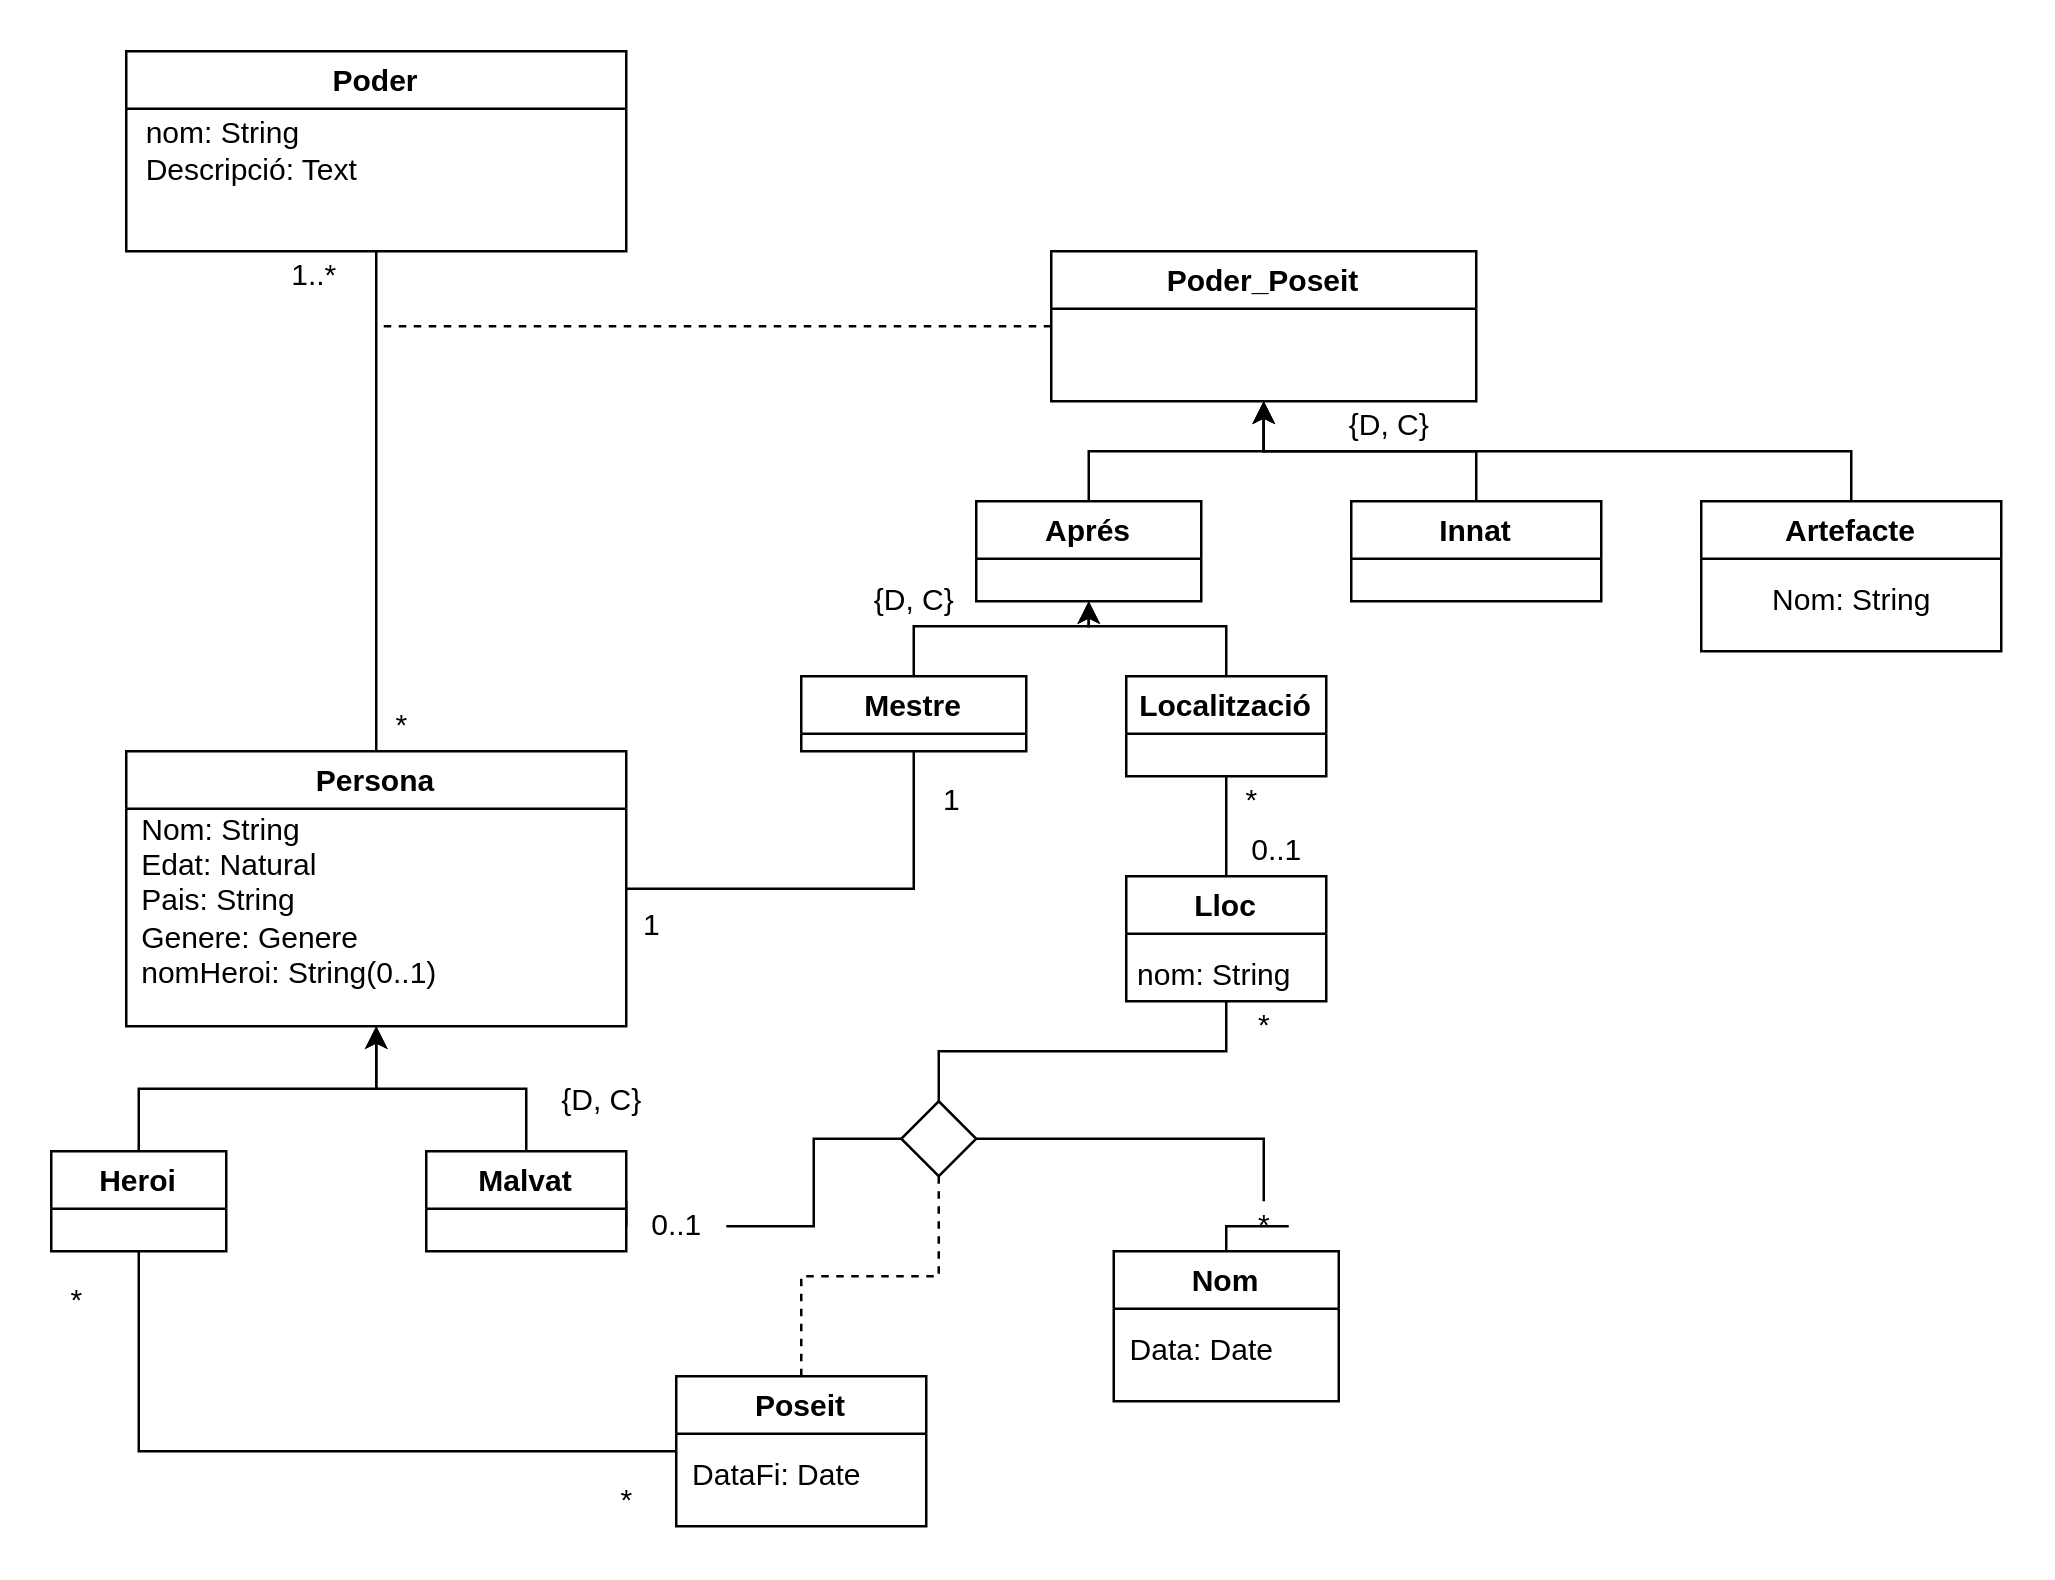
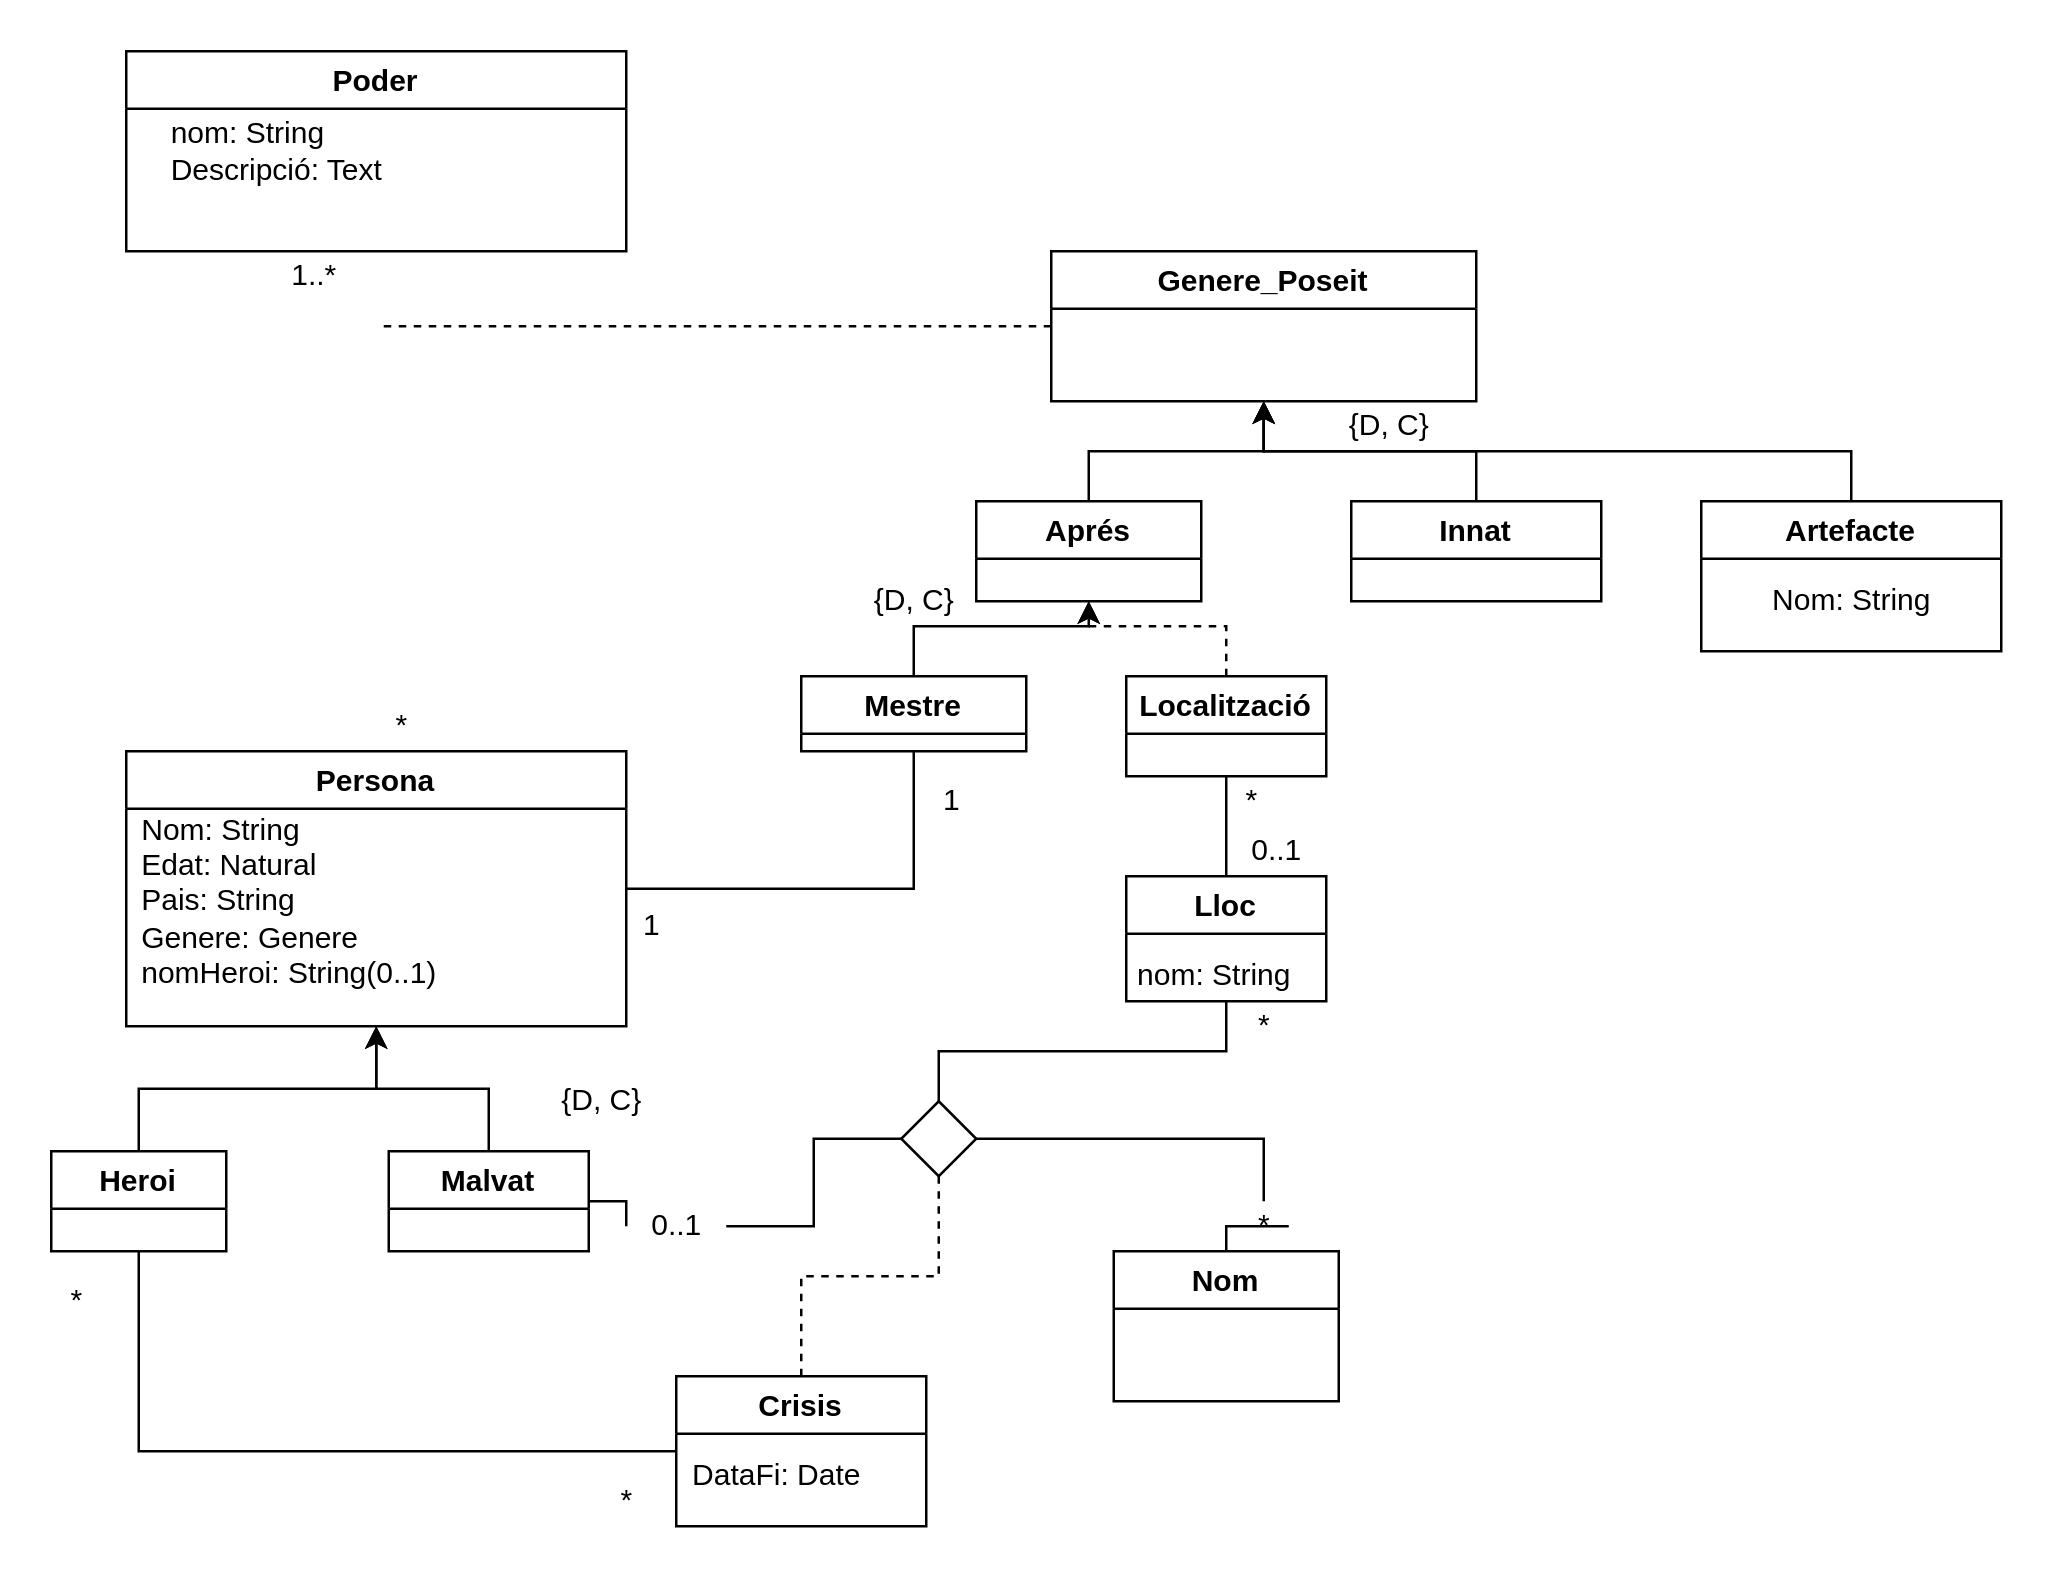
node "nom: String Descripció: Text": moved (251, 151) -> (276, 151)
node "Poder_Poseit": label "Poder_Poseit" -> "Genere_Poseit"
edge "Poder" -- "Persona": removed
edge "Localització" -> "Aprés": style solid -> dashed
node "Malvat": moved (526, 1201) -> (489, 1201)
node "Data: Date": removed
node "Poseit": label "Poseit" -> "Crisis"
